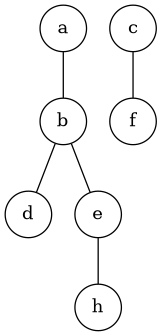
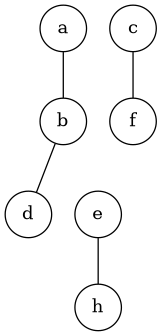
edge "b" -- "e": removed
